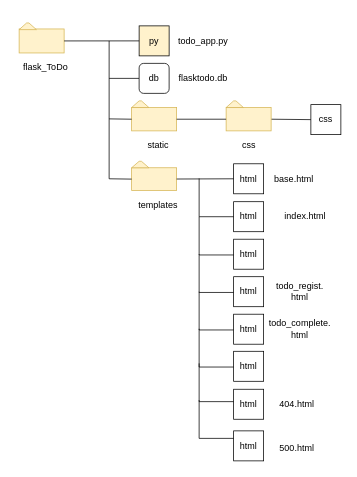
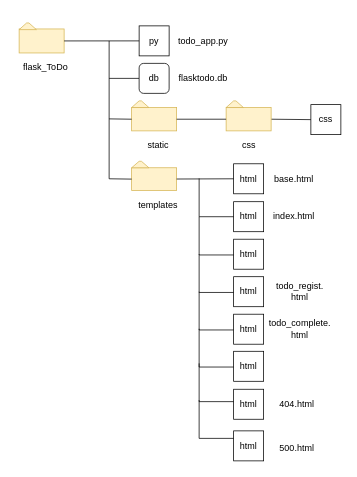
node "py": fillcolor #fff2cc -> #ffffff
node "index.html": moved (305, 217) -> (294, 217)
